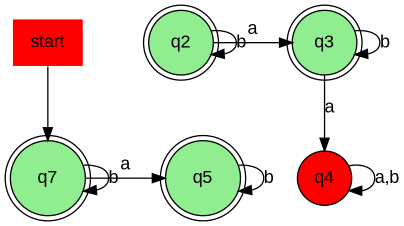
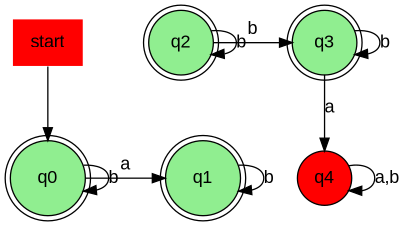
edge "q2" -> "q3": label "a" -> "b"
node "q7": label "q7" -> "q0"
node "q5": label "q5" -> "q1"
